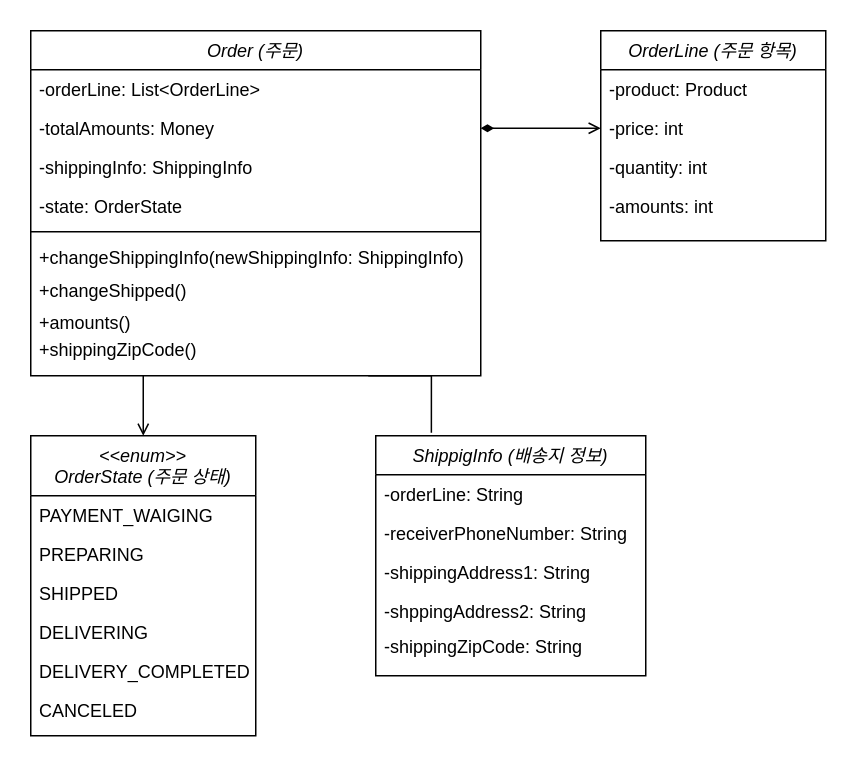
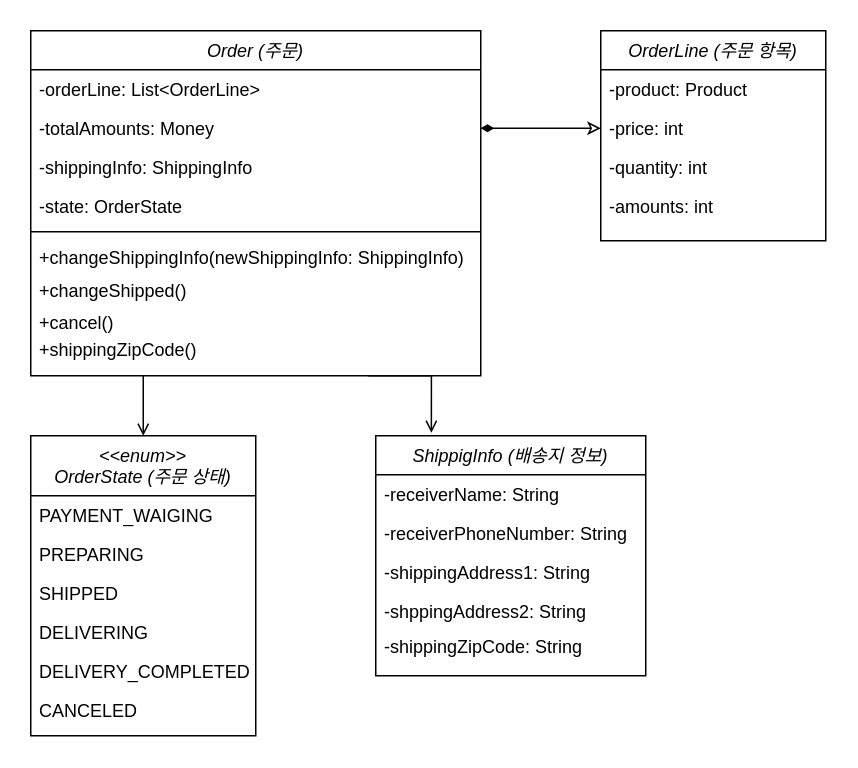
edge "-totalAmounts: Money" -- "-price: int": arrowhead open -> classic
node "+amounts()": label "+amounts()" -> "+cancel()"
edge "Order (주문)" -- "ShippigInfo (배송지 정보)": arrowhead none -> open
node "-orderLine: String": label "-orderLine: String" -> "-receiverName: String"
